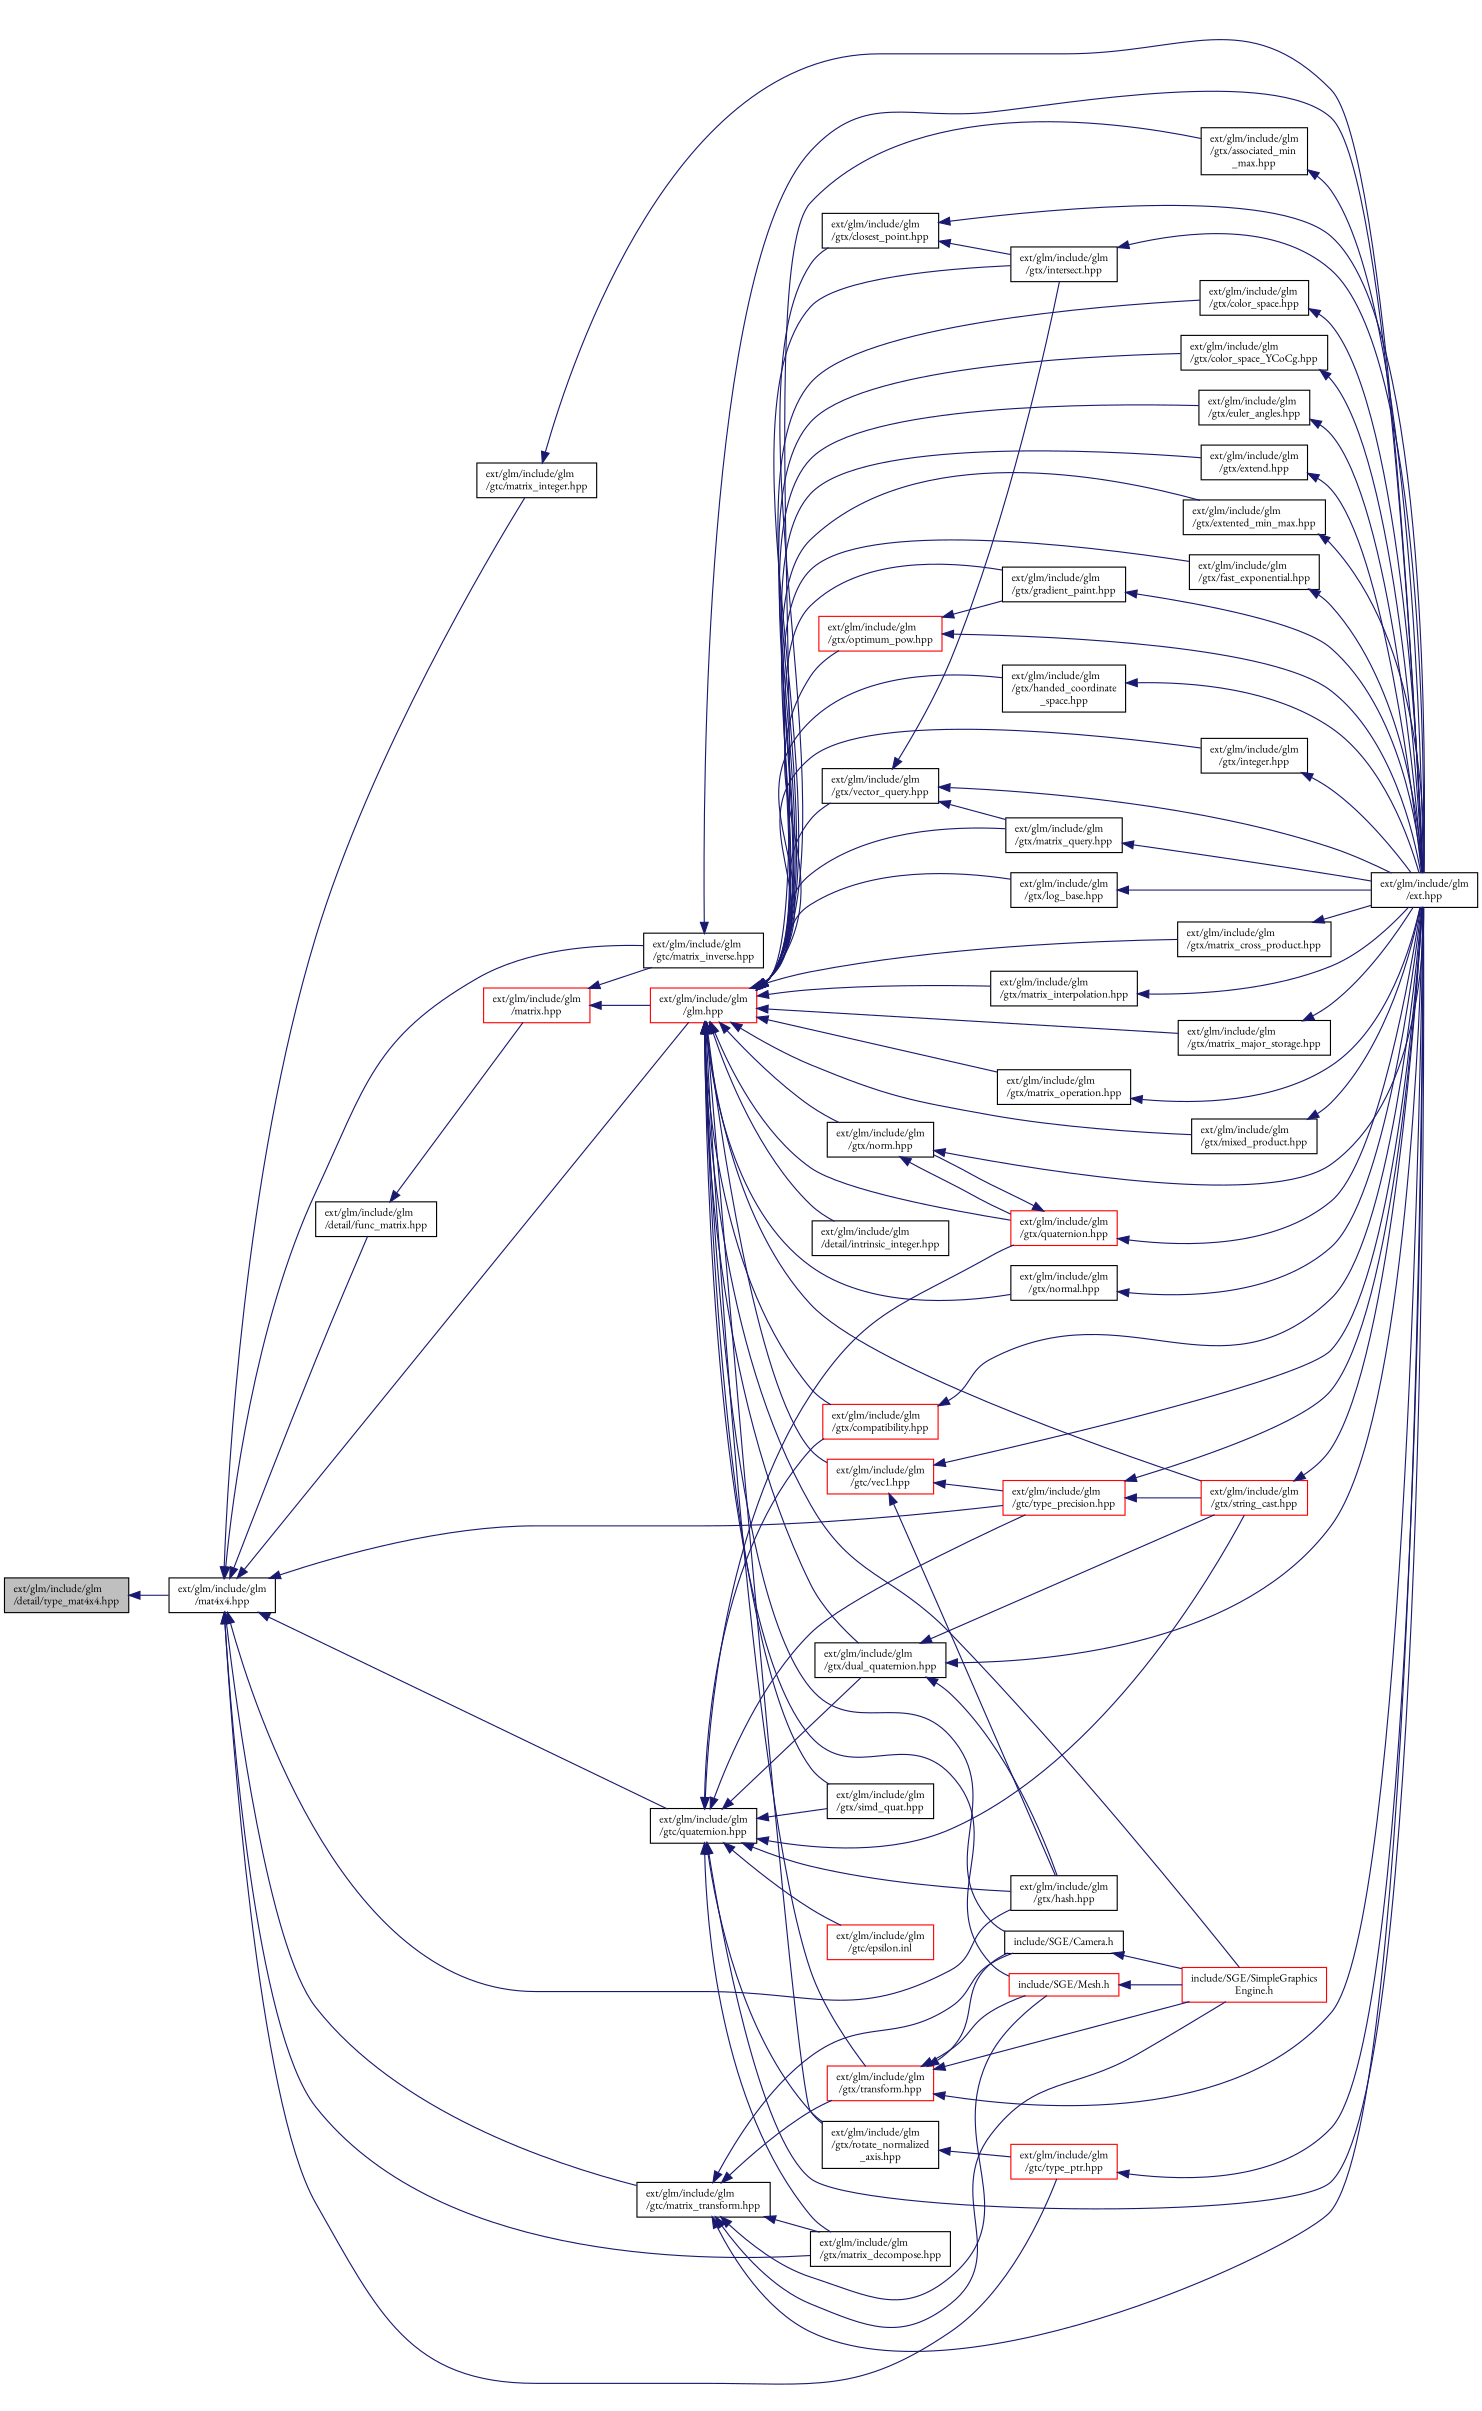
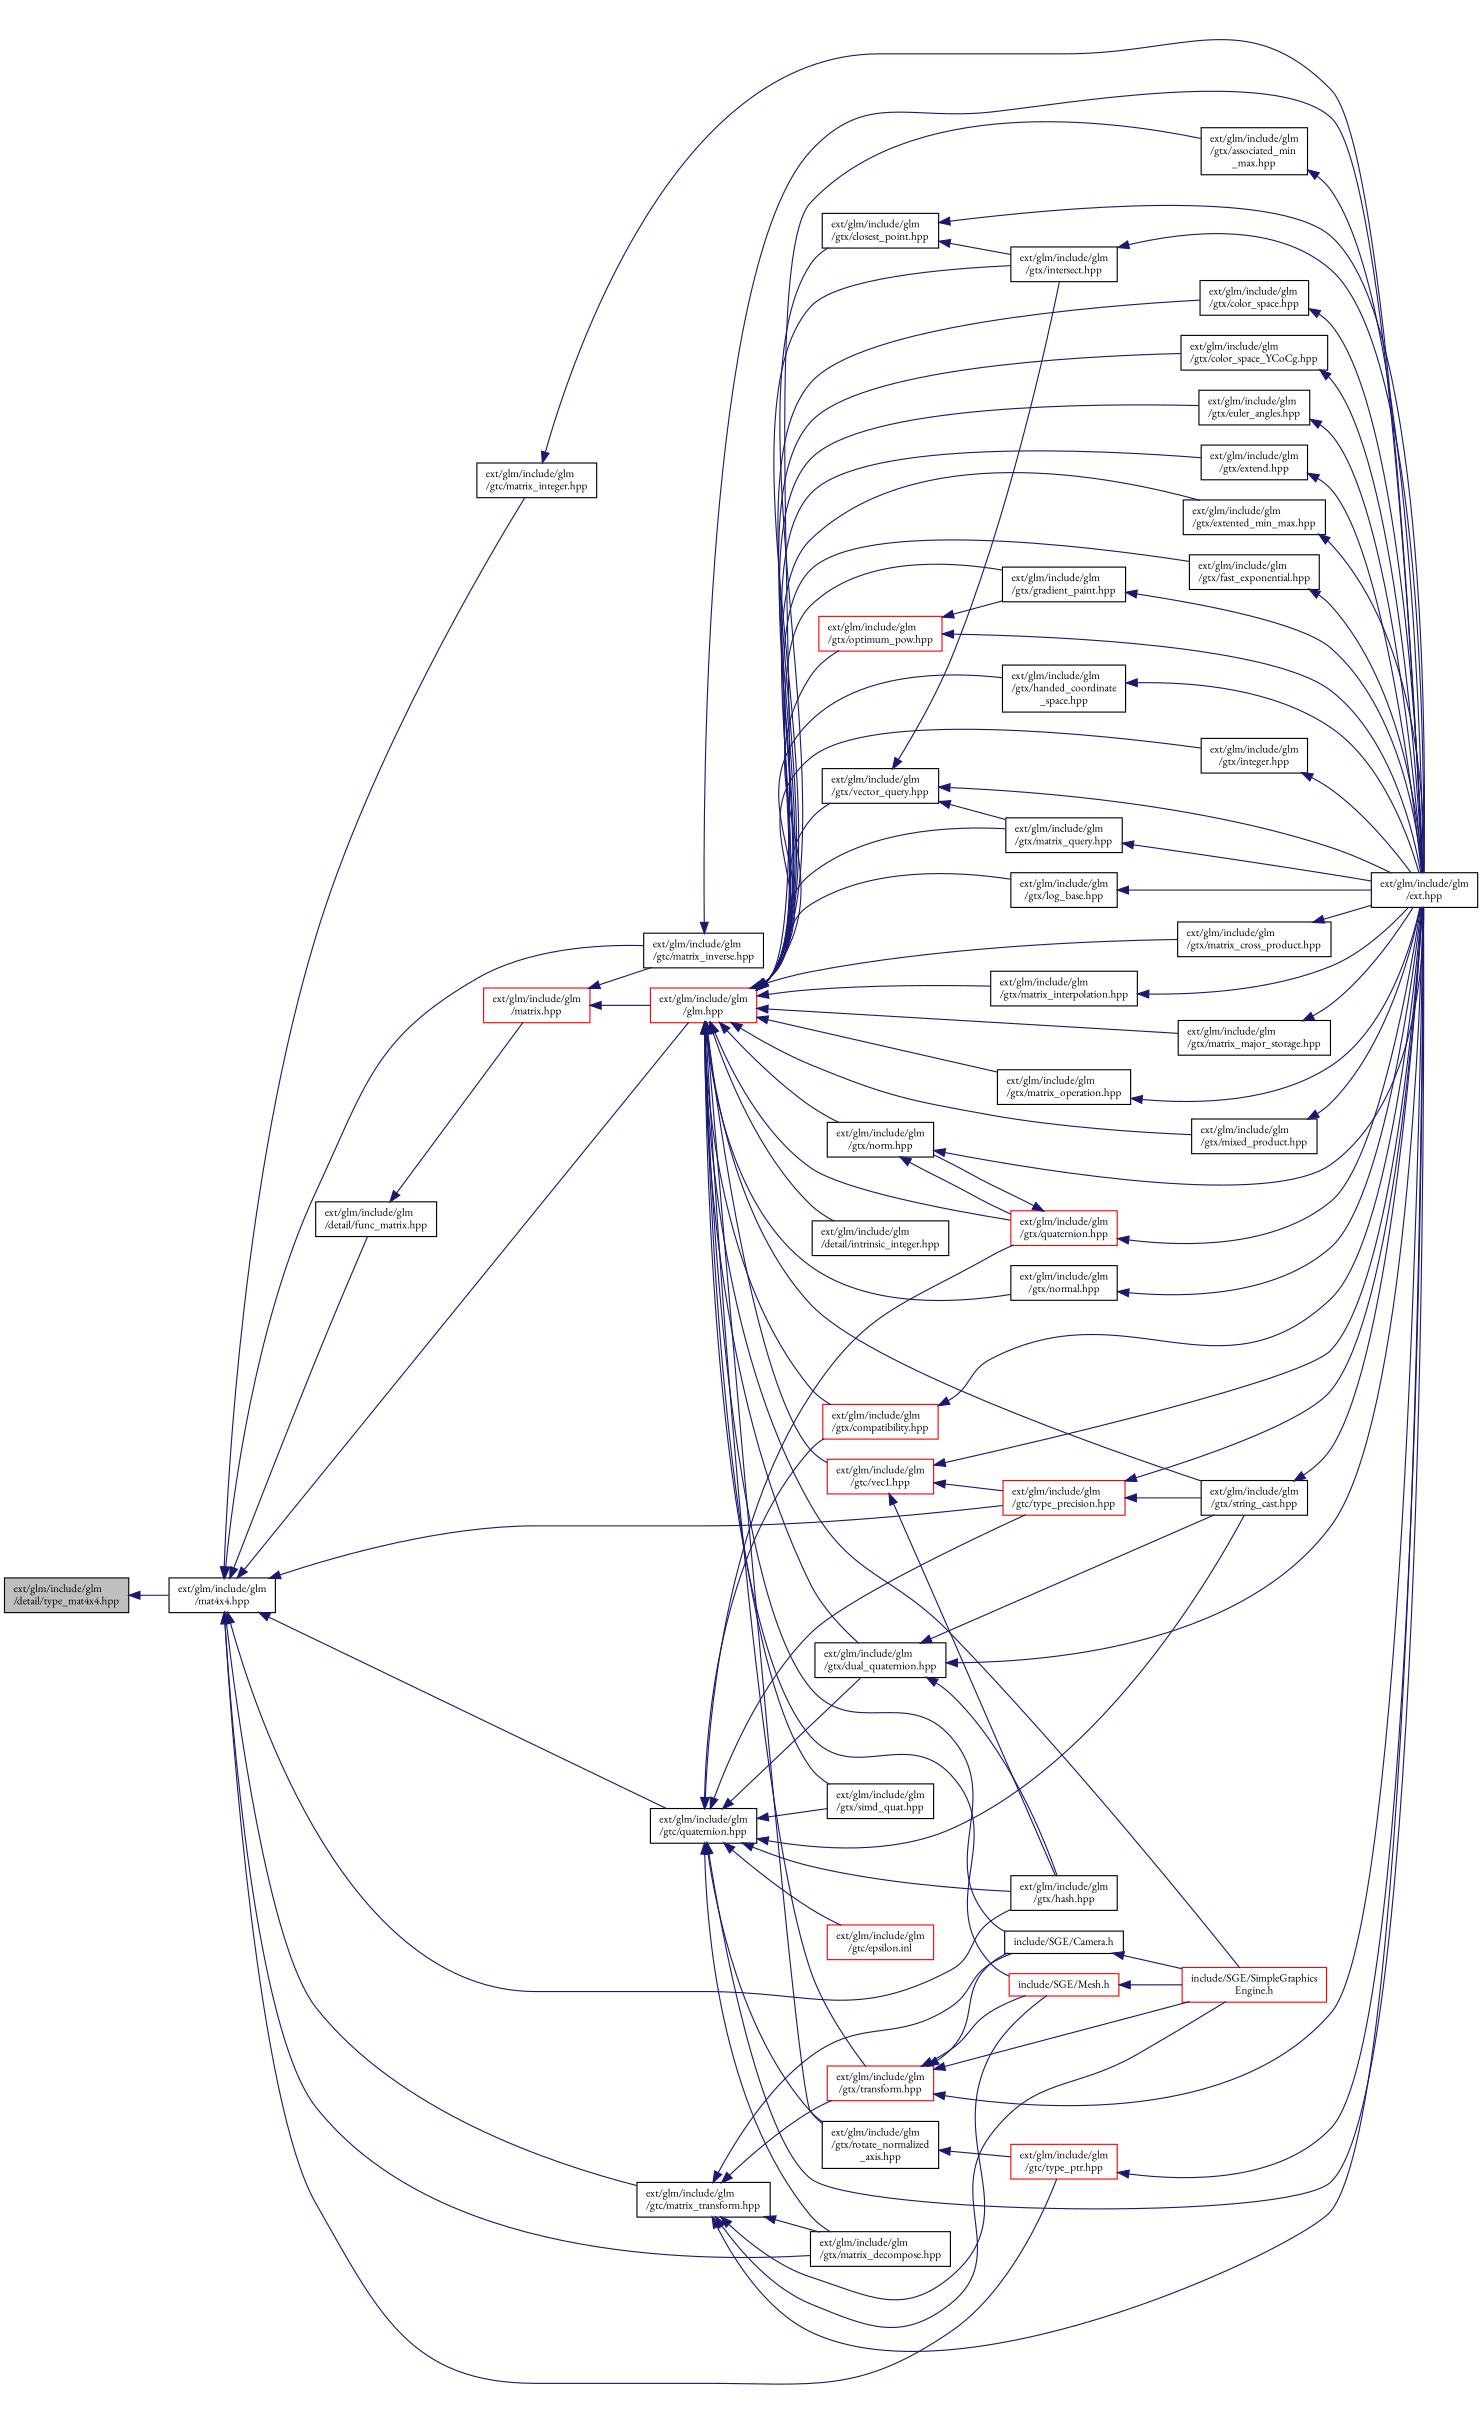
node "ext/glm/include/glm /gtx/string_cast.hpp": color red -> black
